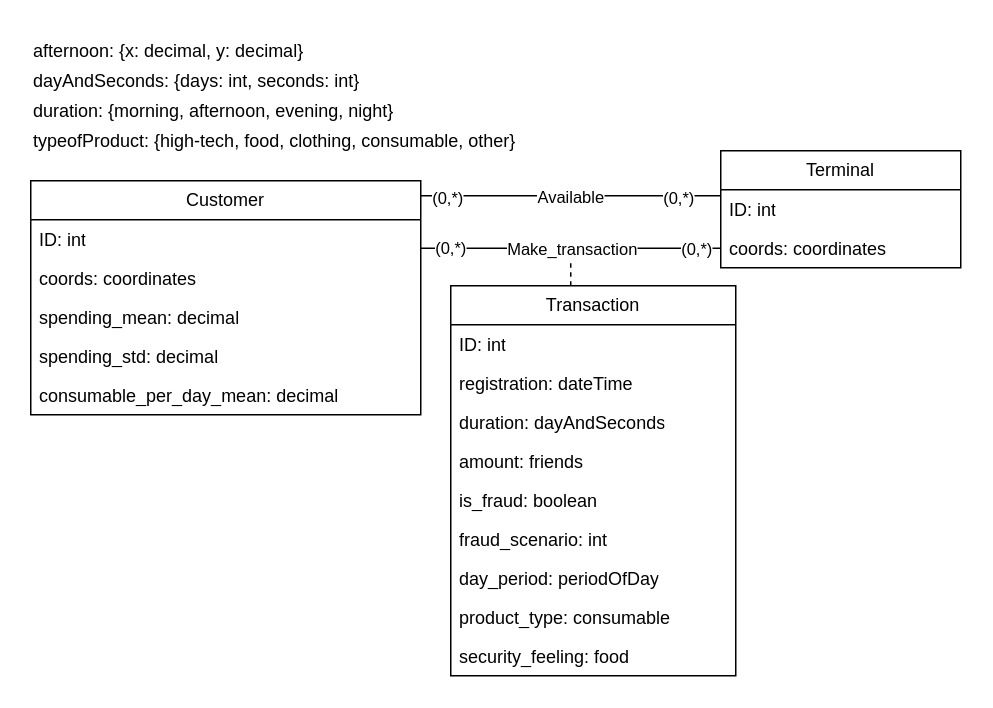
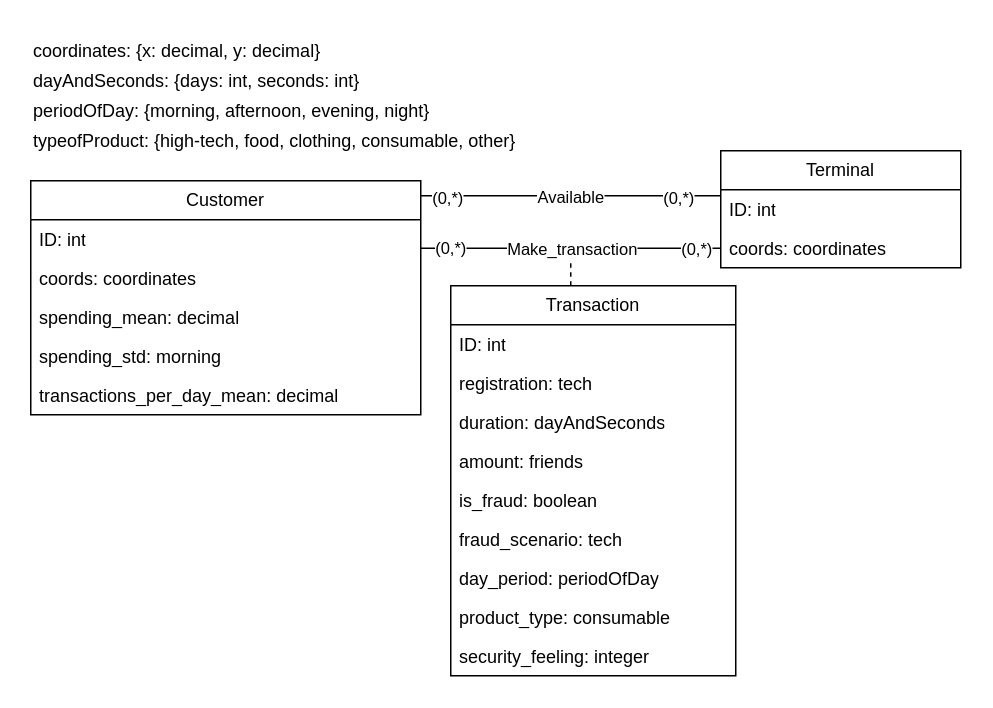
node "afternoon: {x: decimal, y: decimal}": label "afternoon: {x: decimal, y: decimal}" -> "coordinates: {x: decimal, y: decimal}"
node "duration: {morning, afternoon, evening, night}": label "duration: {morning, afternoon, evening, night}" -> "periodOfDay: {morning, afternoon, evening, night}"
node "spending_std: decimal": label "spending_std: decimal" -> "spending_std: morning"
node "registration: dateTime": label "registration: dateTime" -> "registration: tech"
node "consumable_per_day_mean: decimal": label "consumable_per_day_mean: decimal" -> "transactions_per_day_mean: decimal"
node "fraud_scenario: int": label "fraud_scenario: int" -> "fraud_scenario: tech"
node "security_feeling: food": label "security_feeling: food" -> "security_feeling: integer"
